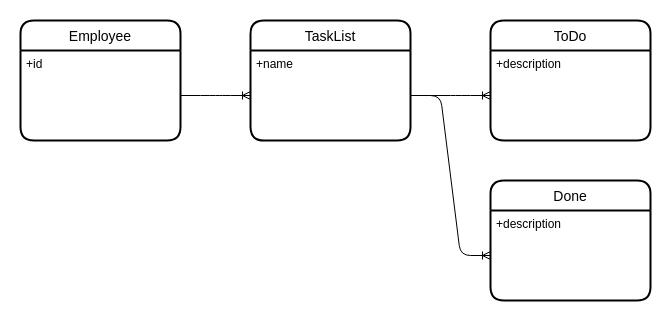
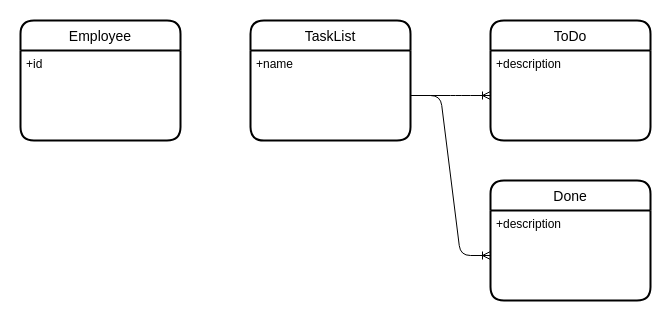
edge "+id" -> "+name": removed
